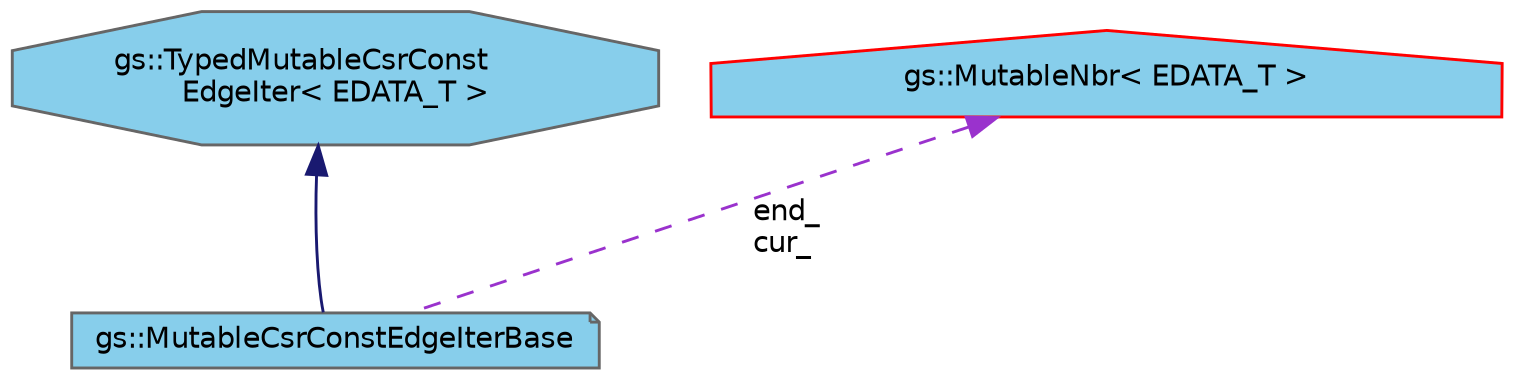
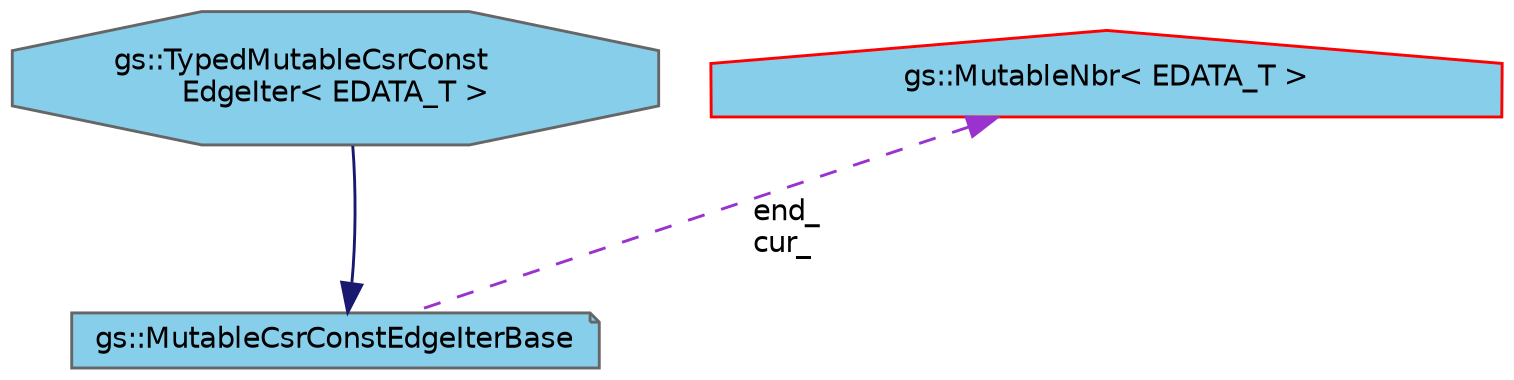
edge "gs::MutableCsrConstEdgeIterBase" -> "gs::TypedMutableCsrConst EdgeIter< EDATA_T >": reversed
